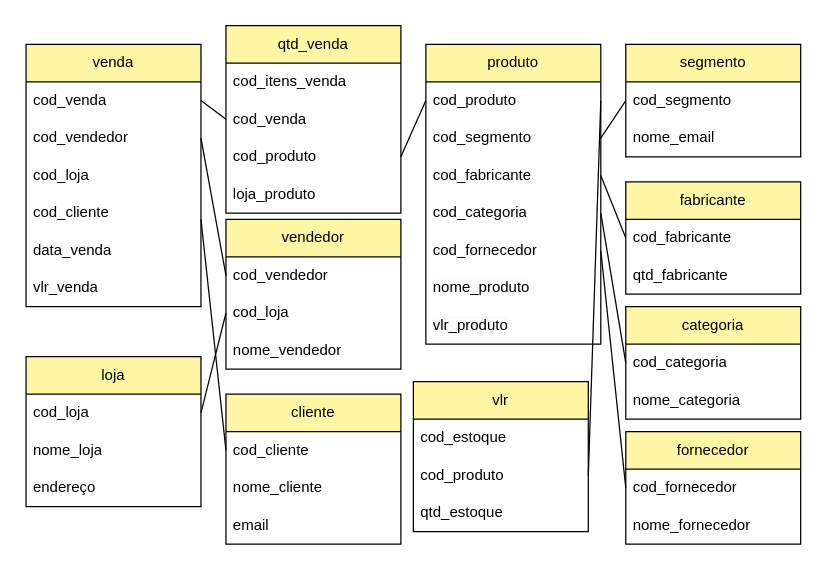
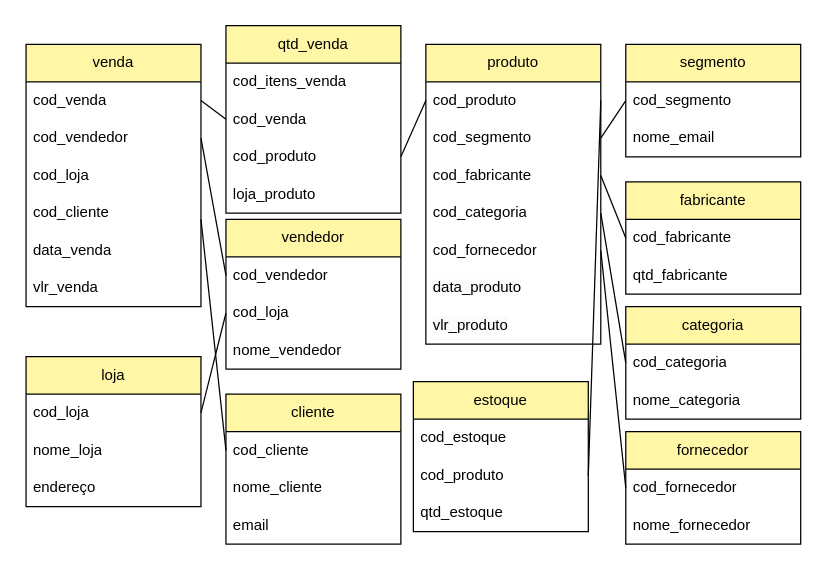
node "nome_produto": label "nome_produto" -> "data_produto"
node "vlr": label "vlr" -> "estoque"
